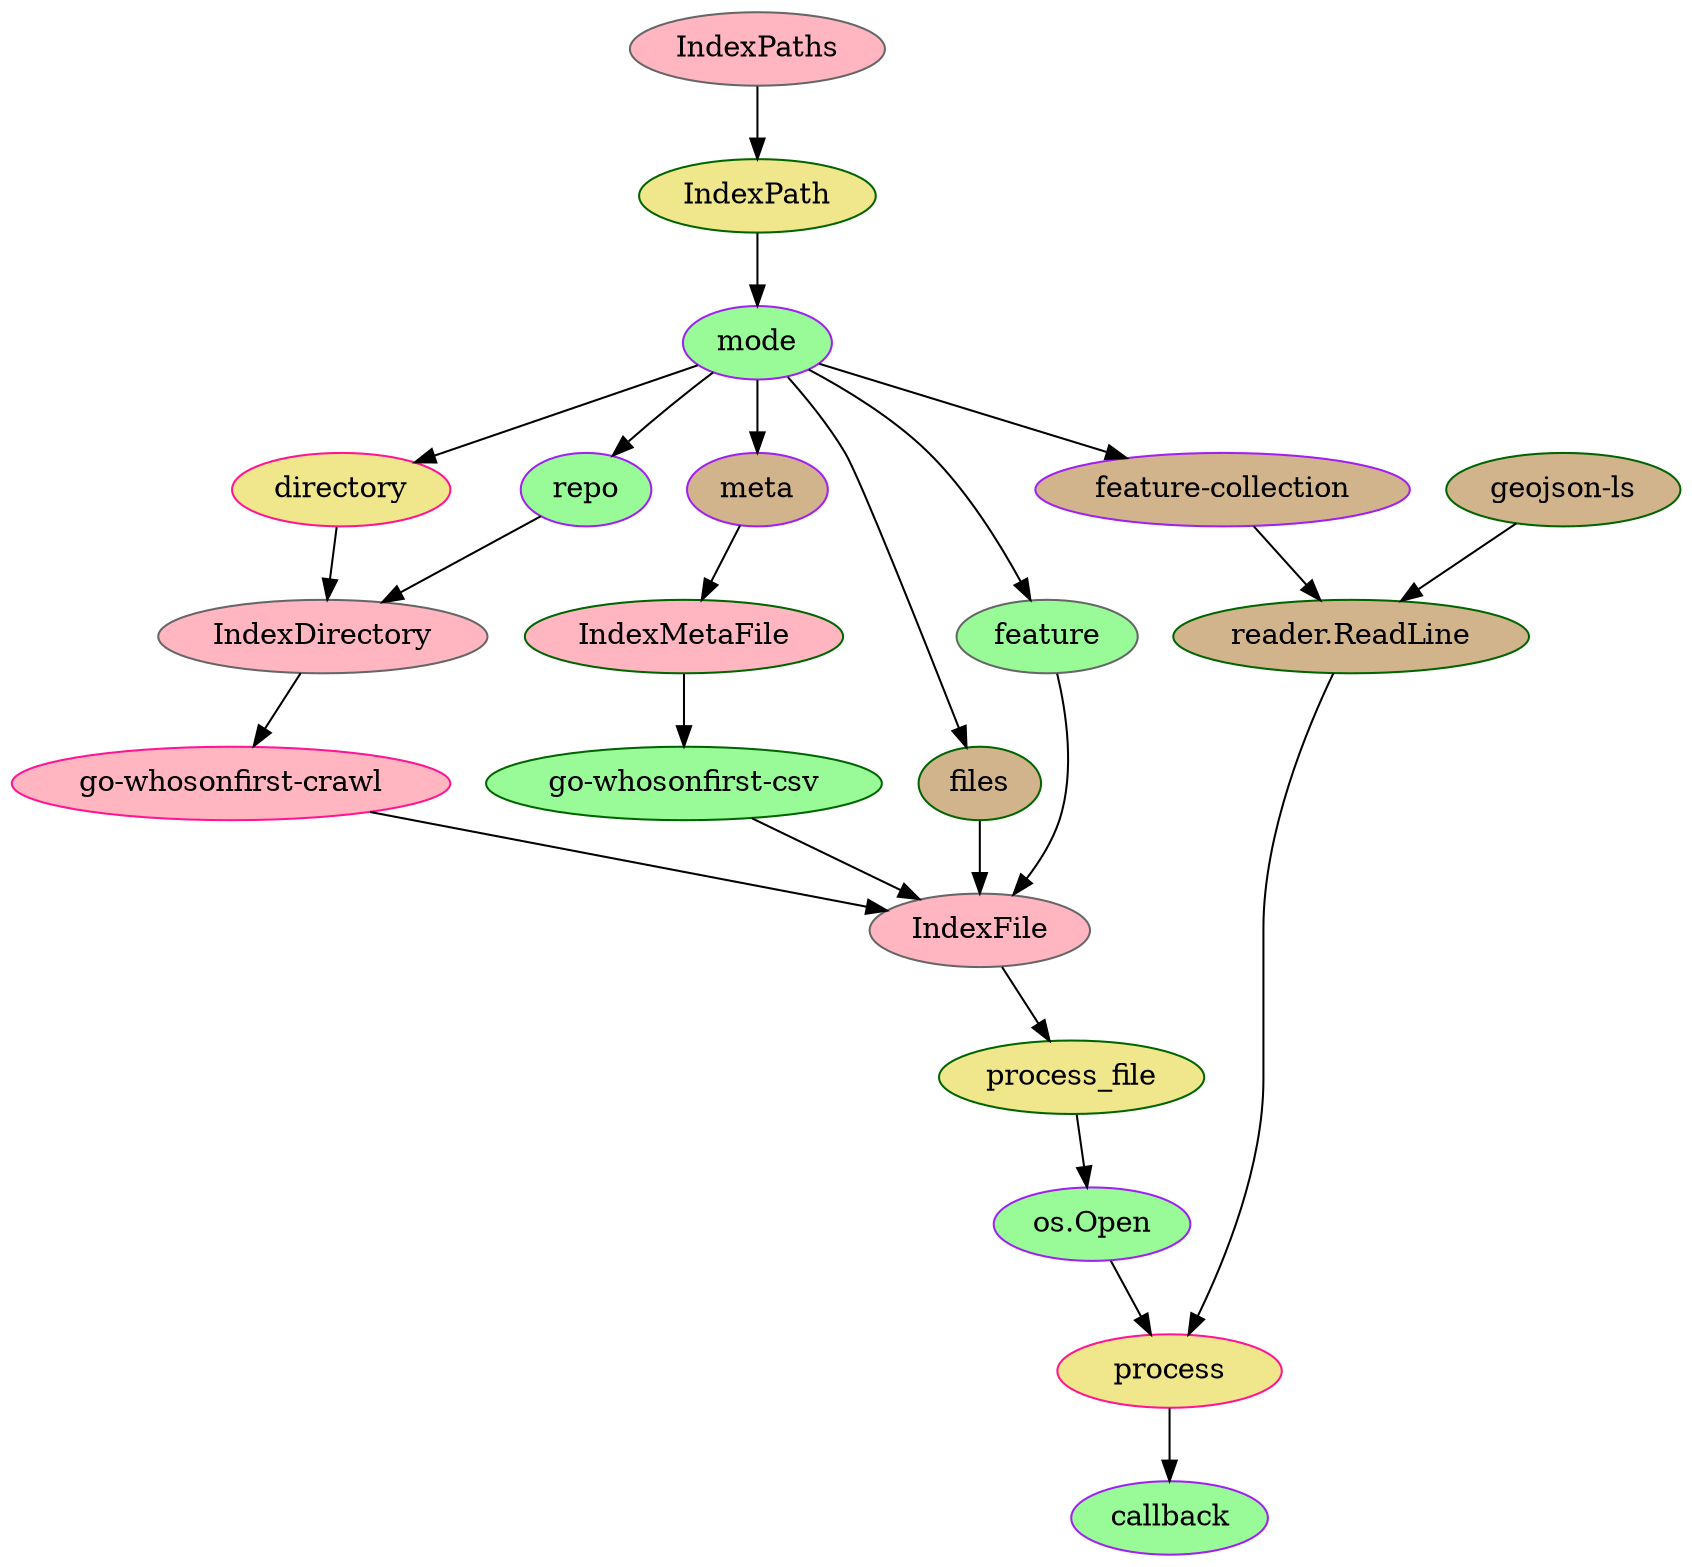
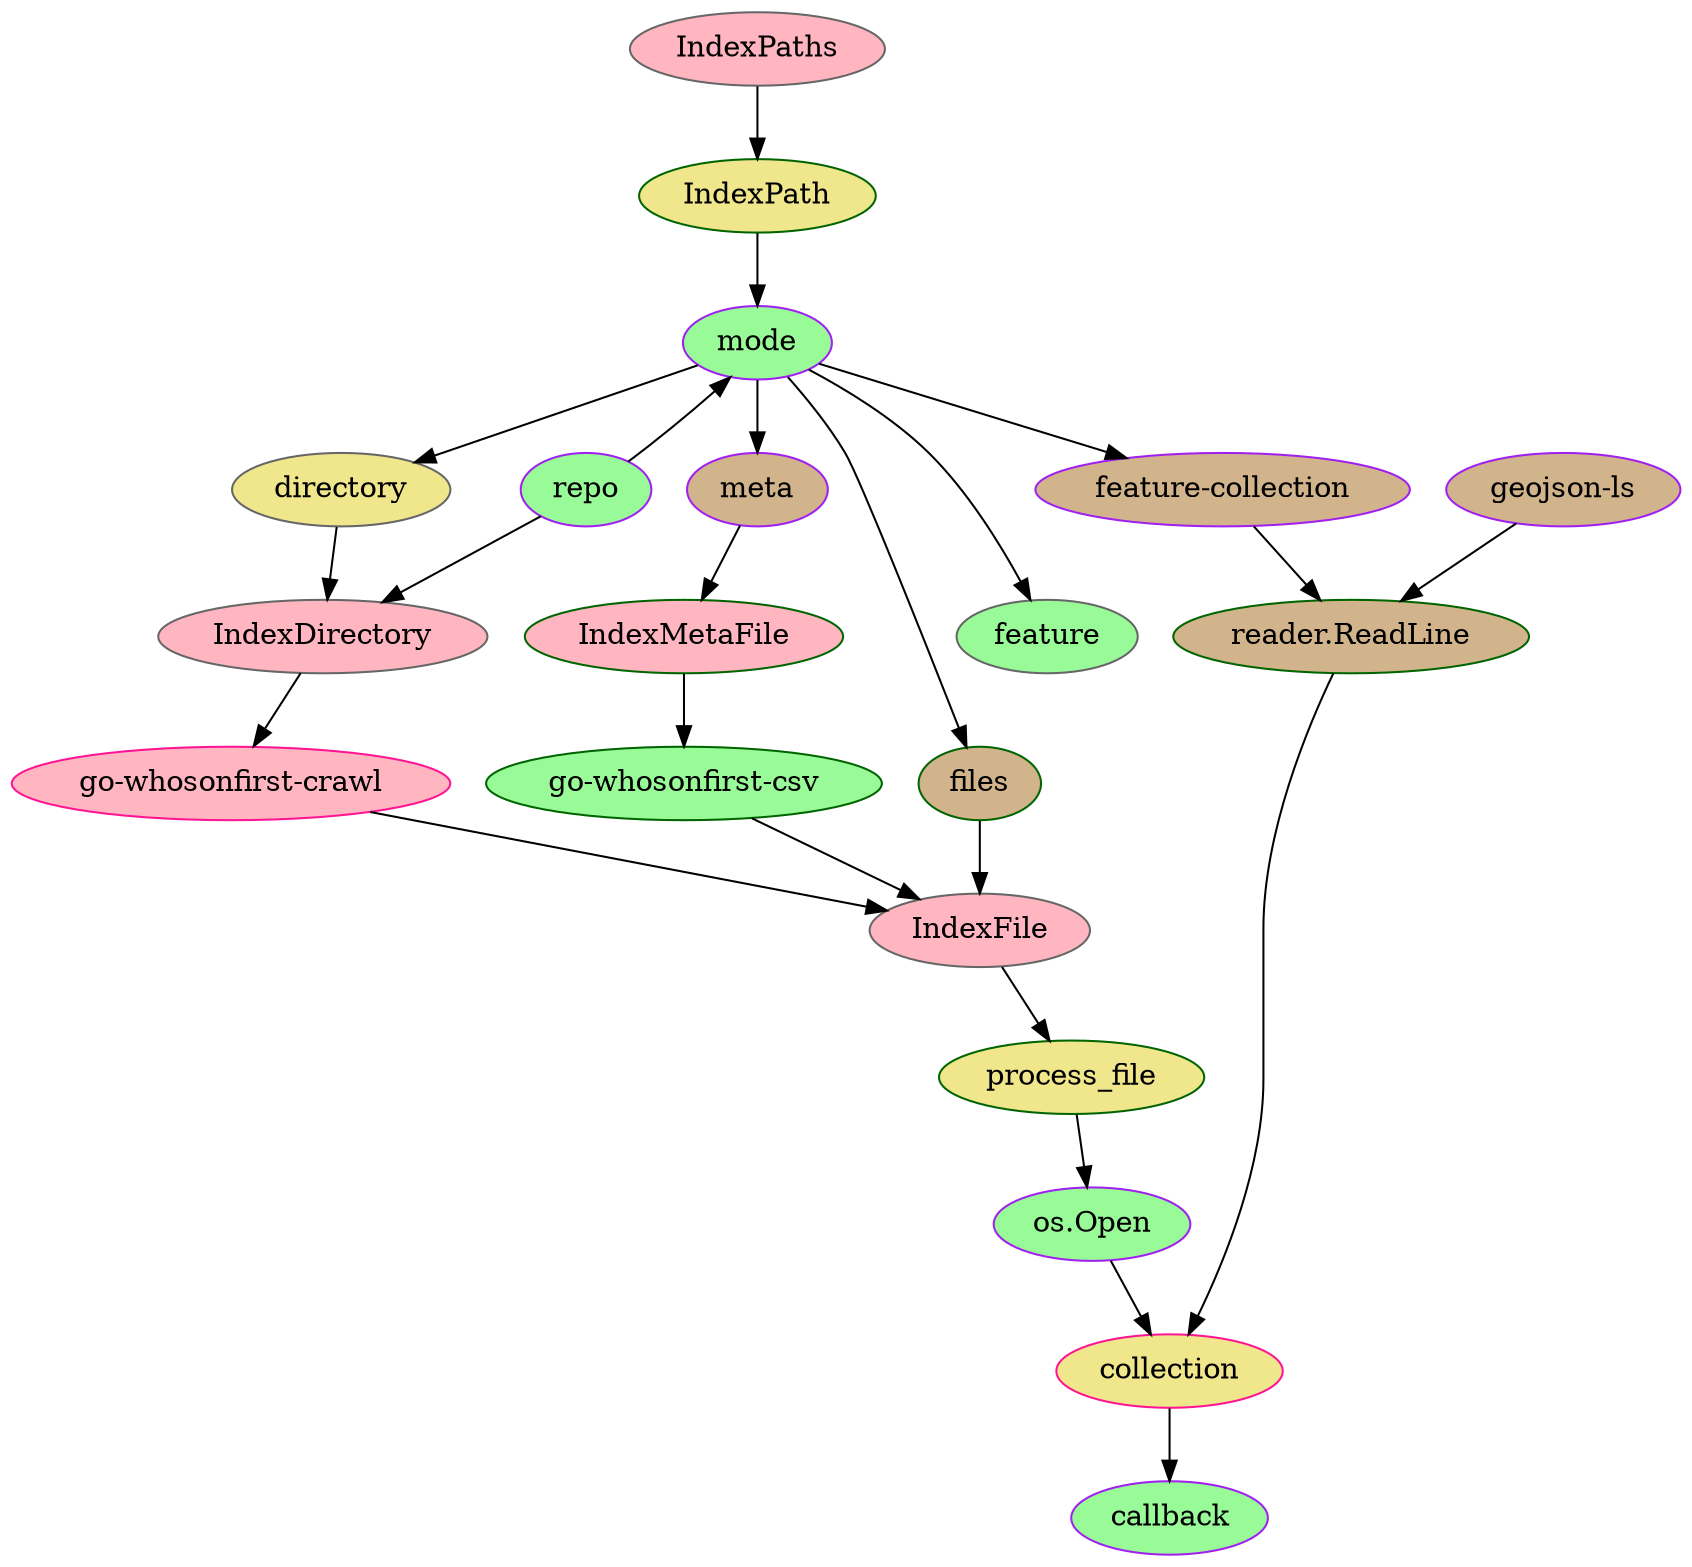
edge "mode" -> "repo": reversed
node "directory": color deeppink -> gray40
node "geojson-ls": color darkgreen -> purple
edge "feature" -> "IndexFile": removed
node "process": label "process" -> "collection"
